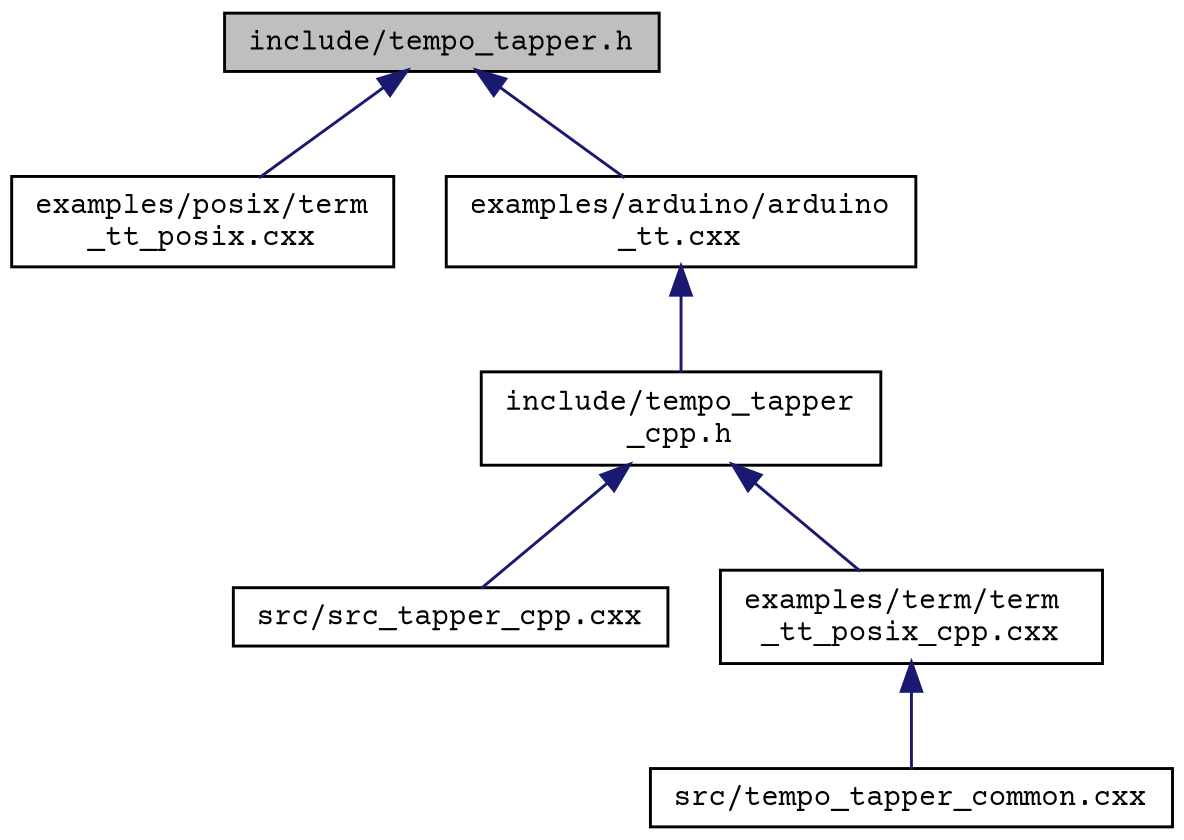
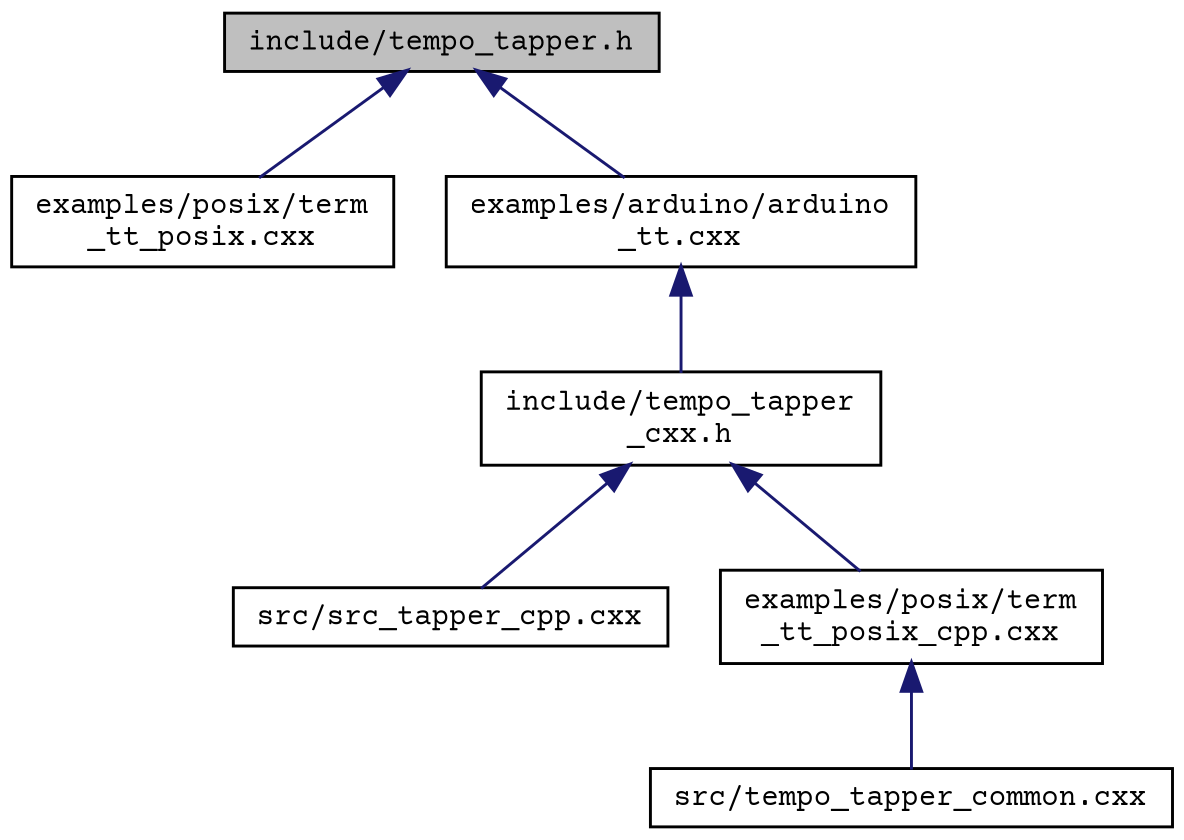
node "include/tempo_tapper _cpp.h": label "include/tempo_tapper _cpp.h" -> "include/tempo_tapper _cxx.h"
node "examples/term/term _tt_posix_cpp.cxx": label "examples/term/term _tt_posix_cpp.cxx" -> "examples/posix/term _tt_posix_cpp.cxx"
